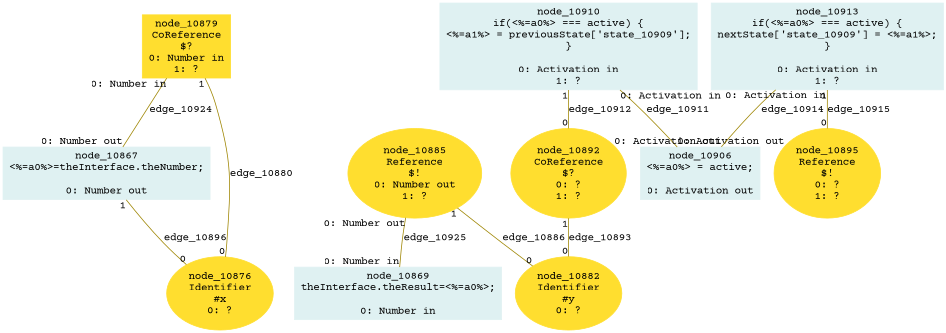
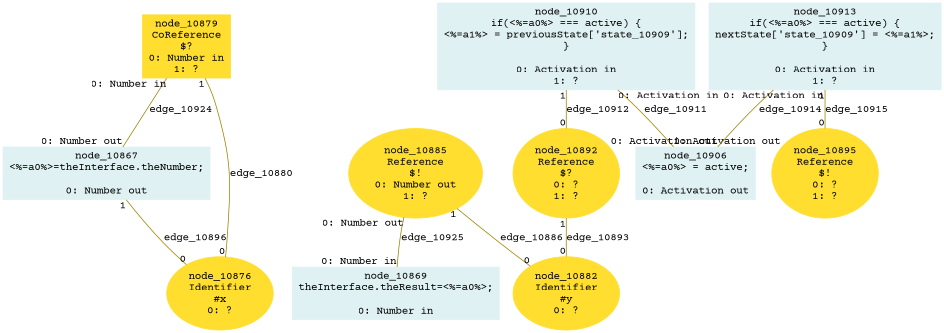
node "node_10892 CoReference $? 0: ? 1: ?": label "node_10892 CoReference $? 0: ? 1: ?" -> "node_10892 Reference $? 0: ? 1: ?"
